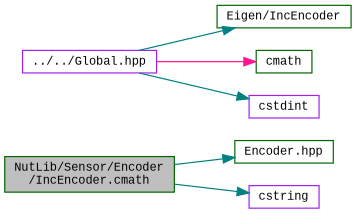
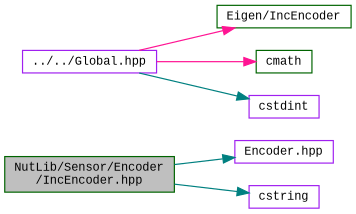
edge "../../Global.hpp" -> "Eigen/IncEncoder": color teal -> deeppink
node "Encoder.hpp": color darkgreen -> purple
node "NutLib/Sensor/Encoder /IncEncoder.cmath": label "NutLib/Sensor/Encoder /IncEncoder.cmath" -> "NutLib/Sensor/Encoder /IncEncoder.hpp"
